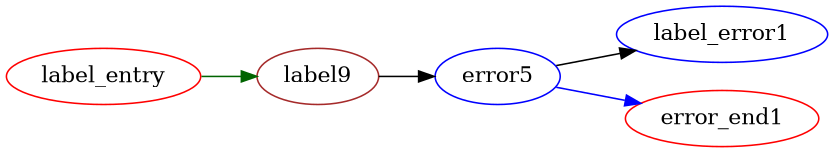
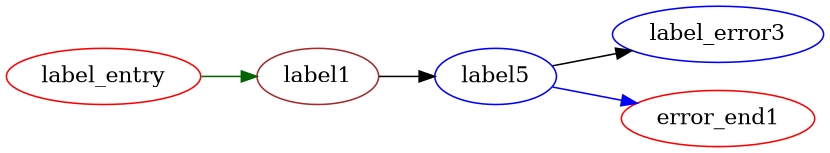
node "label_error1": label "label_error1" -> "label_error3"
node "label9": label "label9" -> "label1"
node "error5": label "error5" -> "label5"
